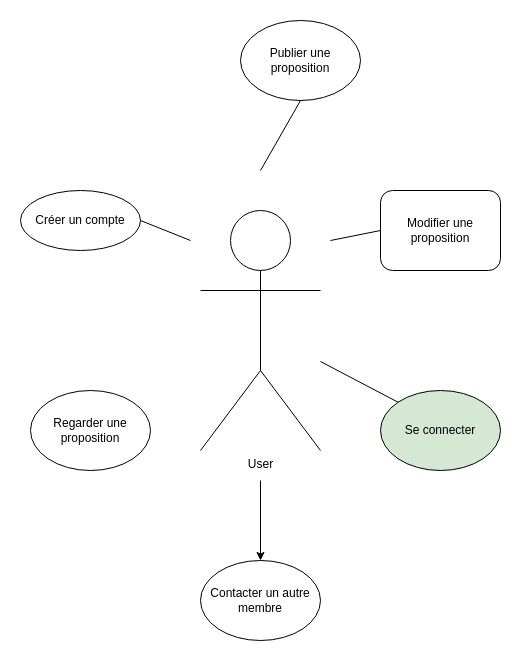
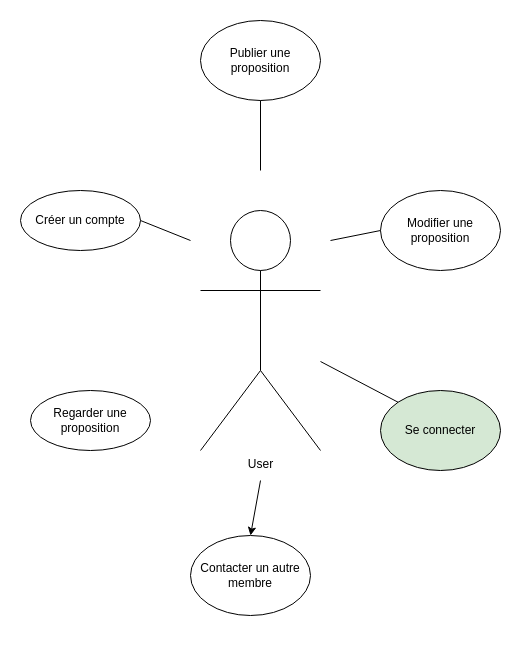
node "Publier une proposition": moved (301, 61) -> (261, 61)
node "Modifier une proposition": shape rounded rectangle -> ellipse
node "Regarder une proposition": size 120x80 -> 120x60
node "Contacter un autre membre": moved (261, 601) -> (251, 576)
